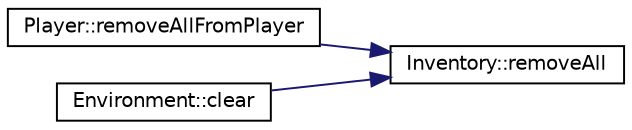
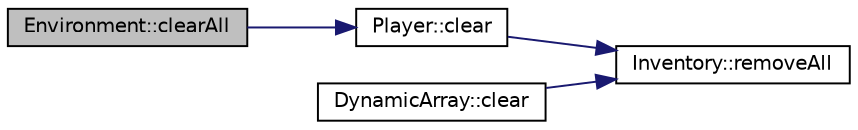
node "Environment::clearAll": added
node "Player::removeAllFromPlayer": label "Player::removeAllFromPlayer" -> "Player::clear"
node "Environment::clear": label "Environment::clear" -> "DynamicArray::clear"
